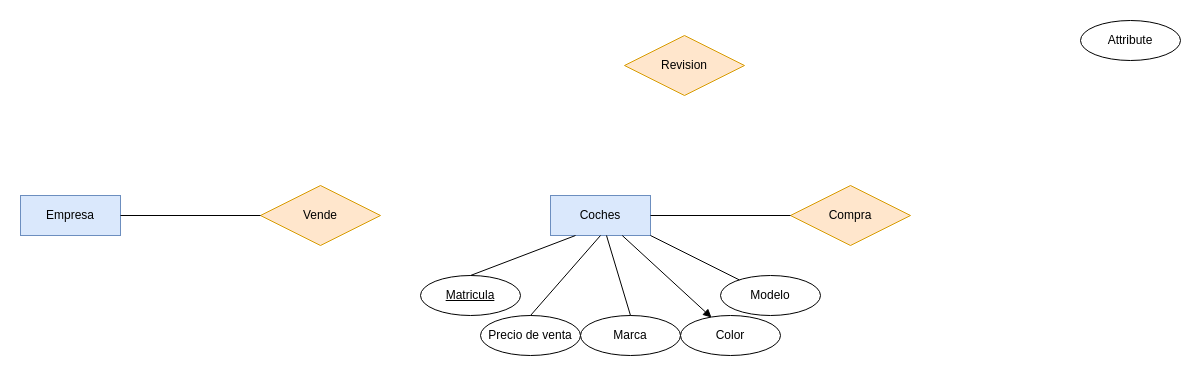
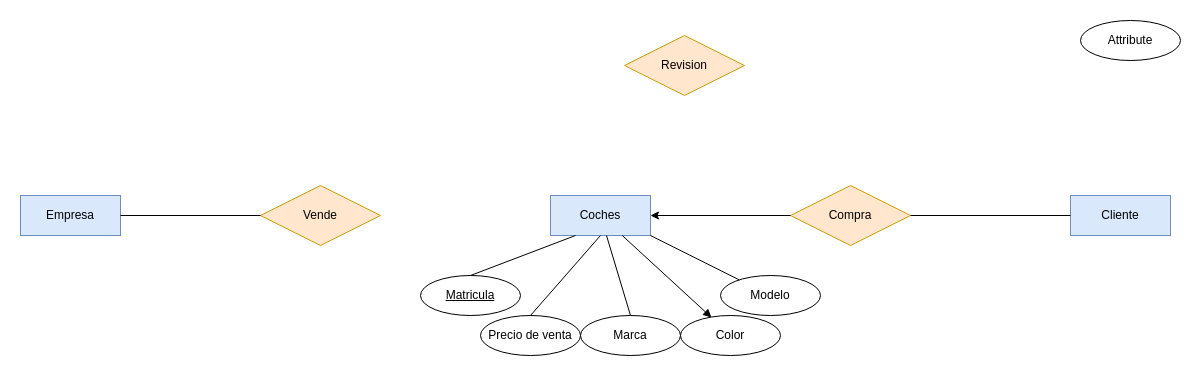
edge "Coches" -- "Compra": arrowhead none -> classic
edge "Compra" -- "Cliente": added
node "Cliente": added
